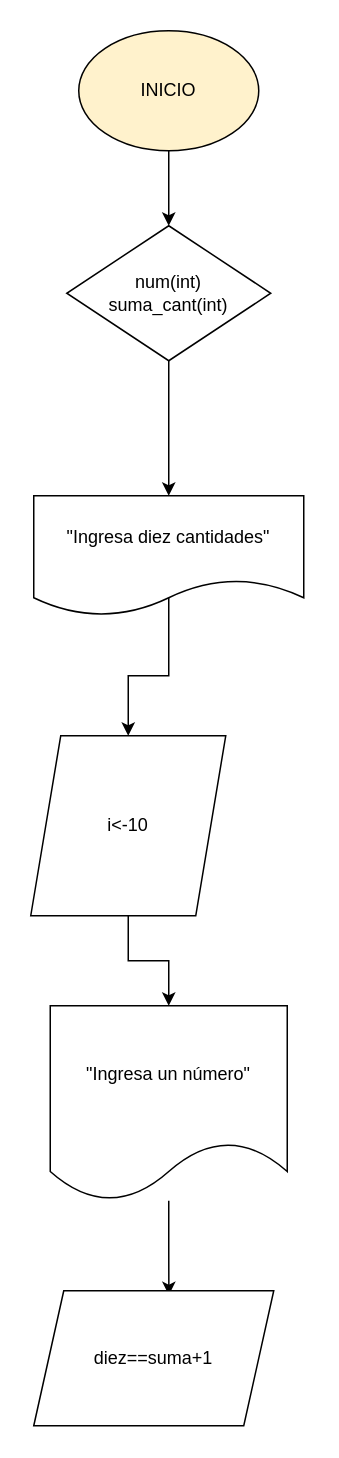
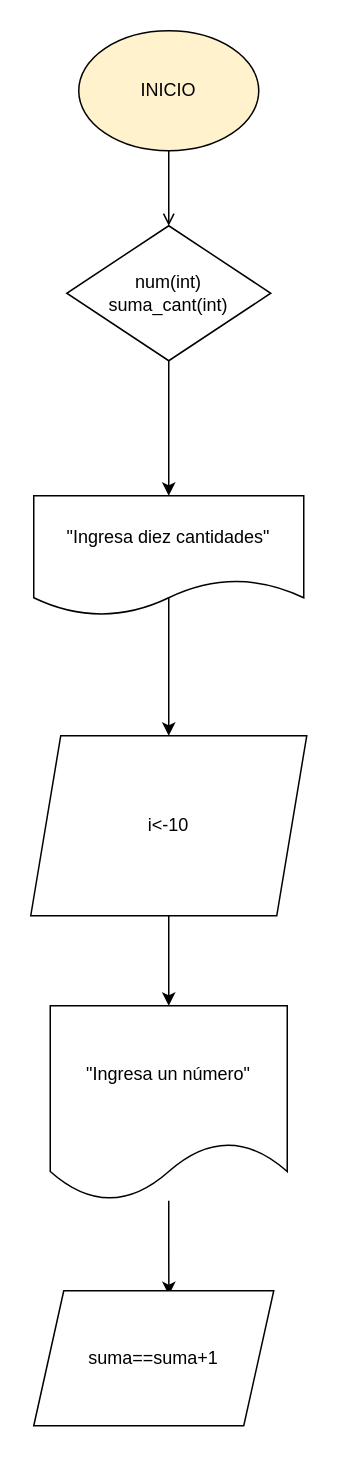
edge "INICIO" -> "num(int) suma_cant(int)": arrowhead classic -> open
node "i<-10": size 195x180 -> 276x180
node "diez==suma+1": label "diez==suma+1" -> "suma==suma+1"
